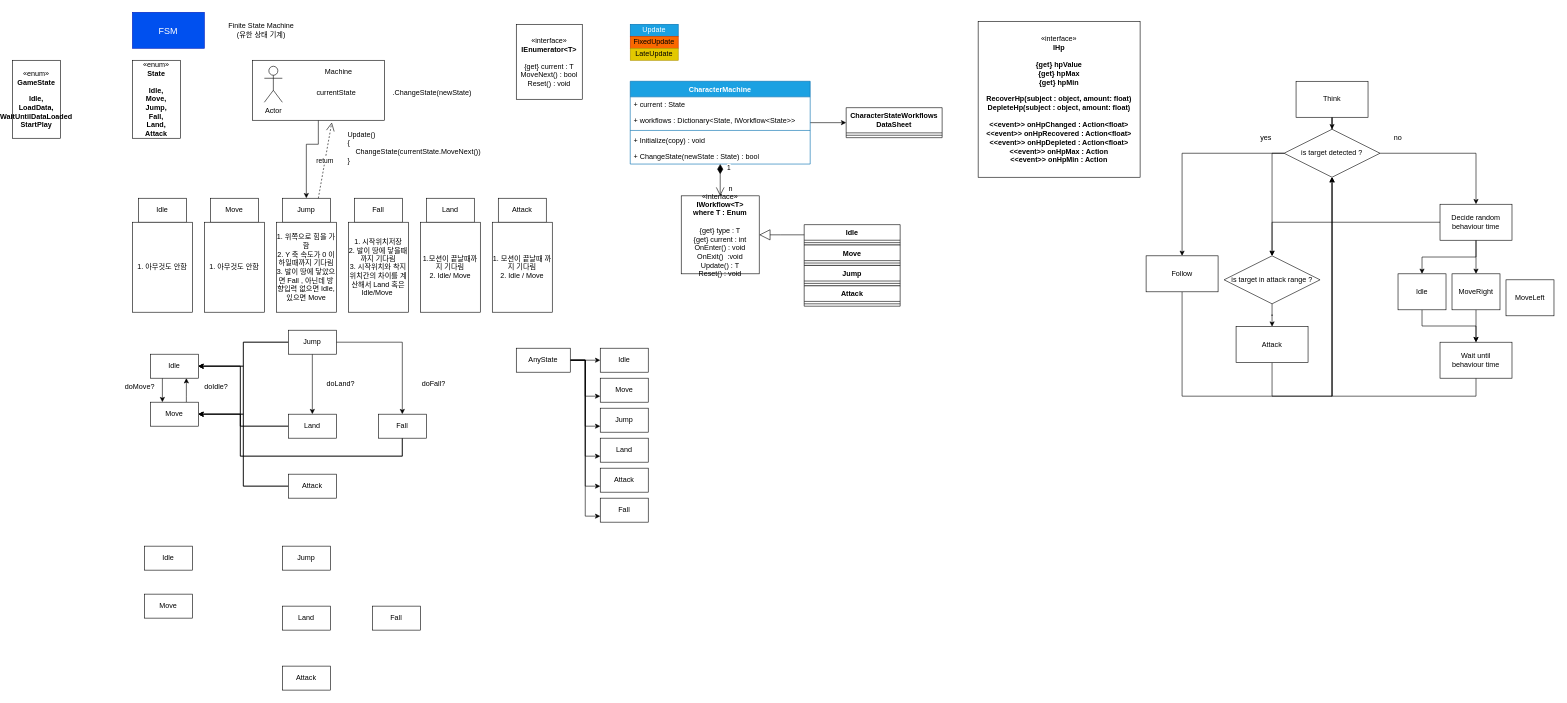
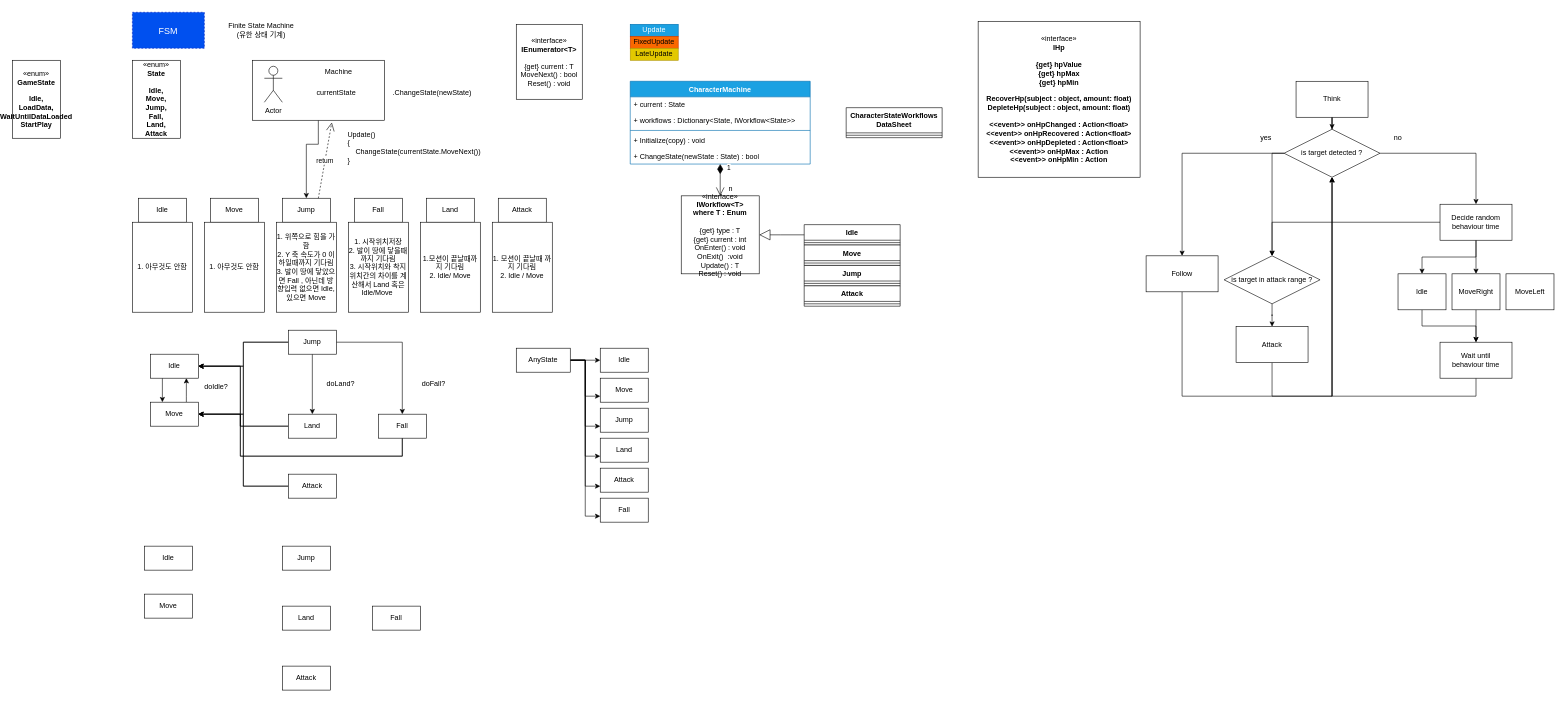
node "FSM": style solid -> dashed
edge "CharacterMachine" -> "CharacterStateWorkflows DataSheet": removed
node "MoveLeft": moved (1530, 298) -> (1530, 292)
node "doMove?": removed
